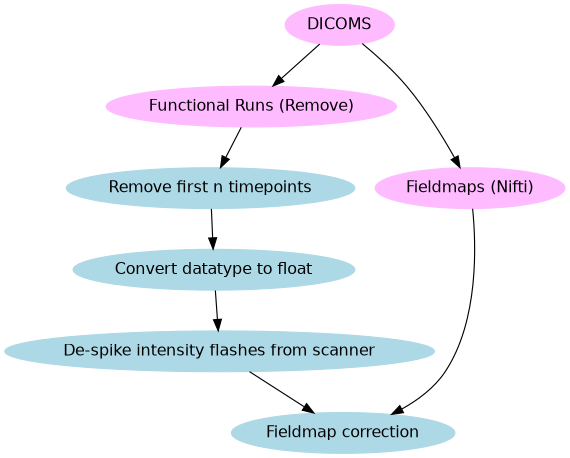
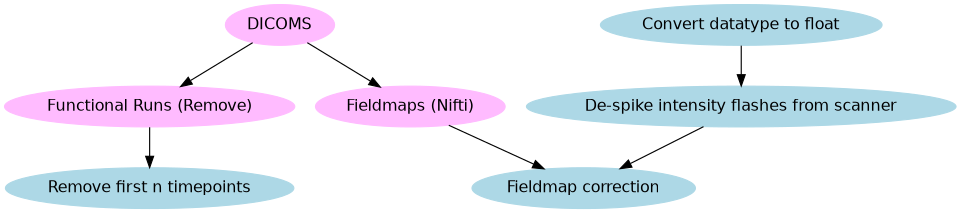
edge "Remove first n timepoints" -> "Convert datatype to float": removed
